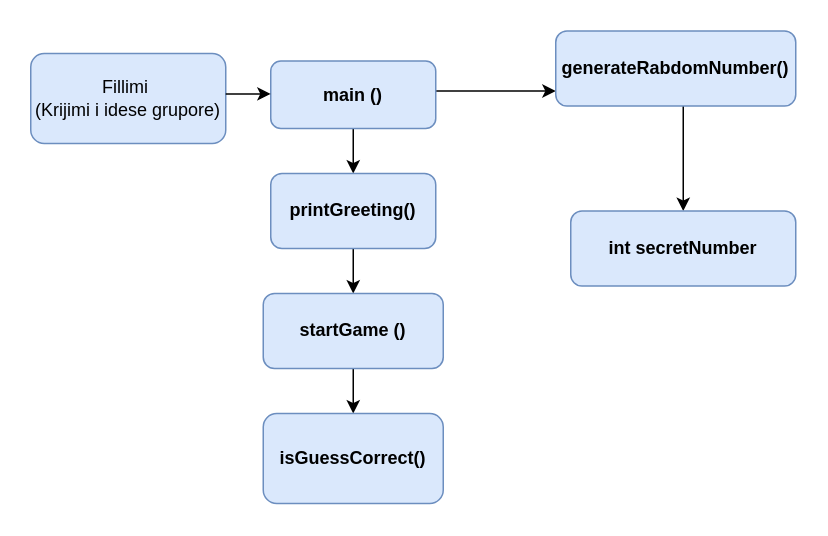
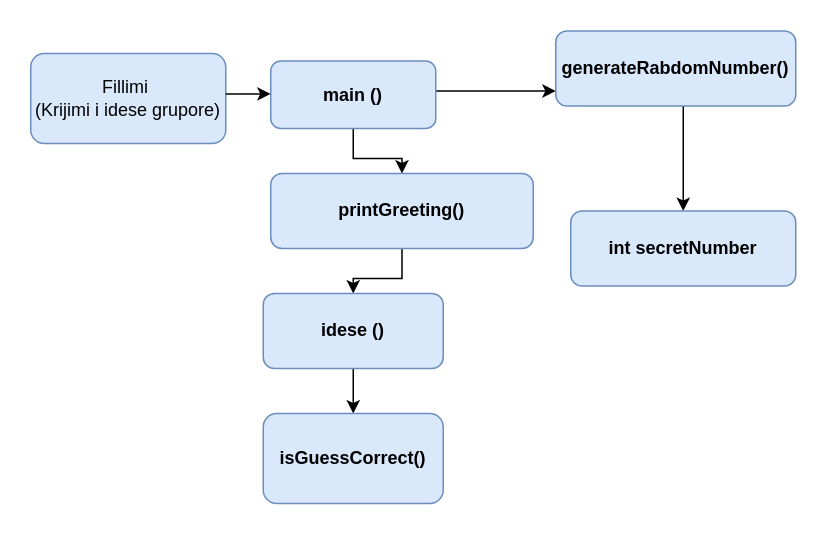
node "printGreeting()": size 165x75 -> 263x75
node "startGame ()": label "startGame ()" -> "idese ()"
